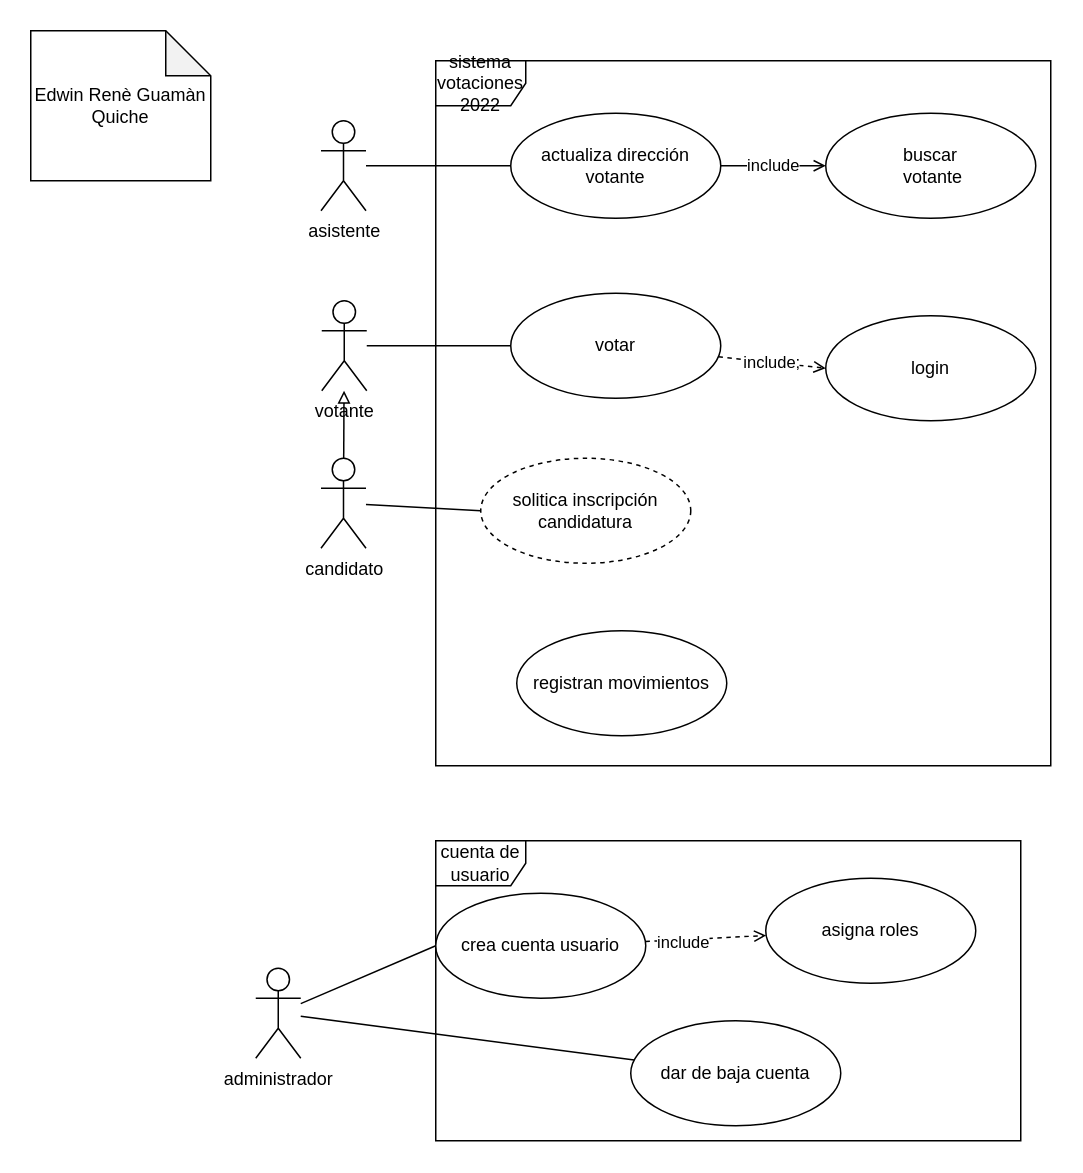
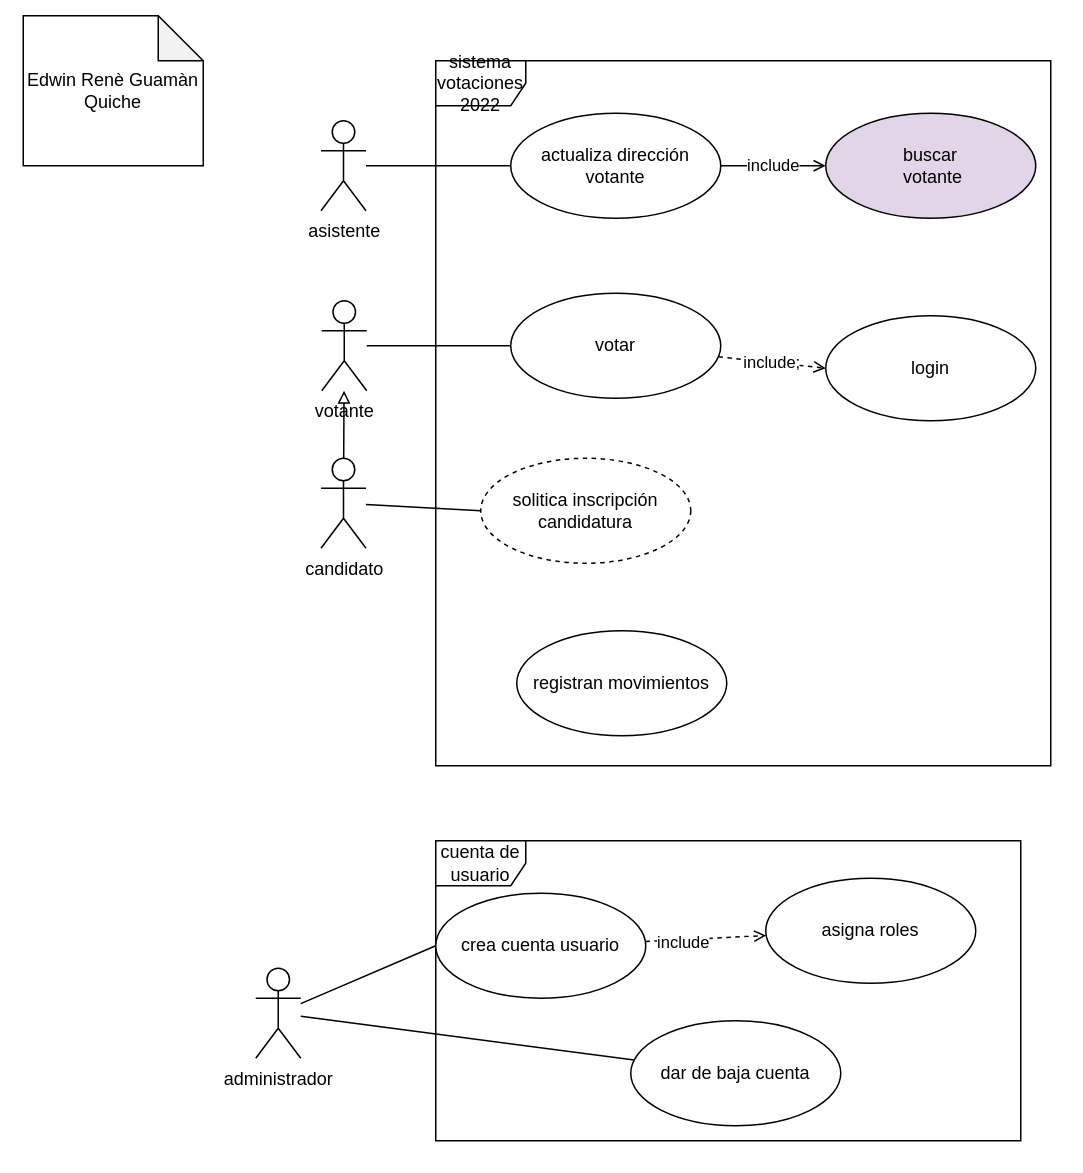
node "Edwin Renè Guamàn Quiche": moved (121, 106) -> (113, 91)
node "buscar votante": fillcolor #ffffff -> #e1d5e7
